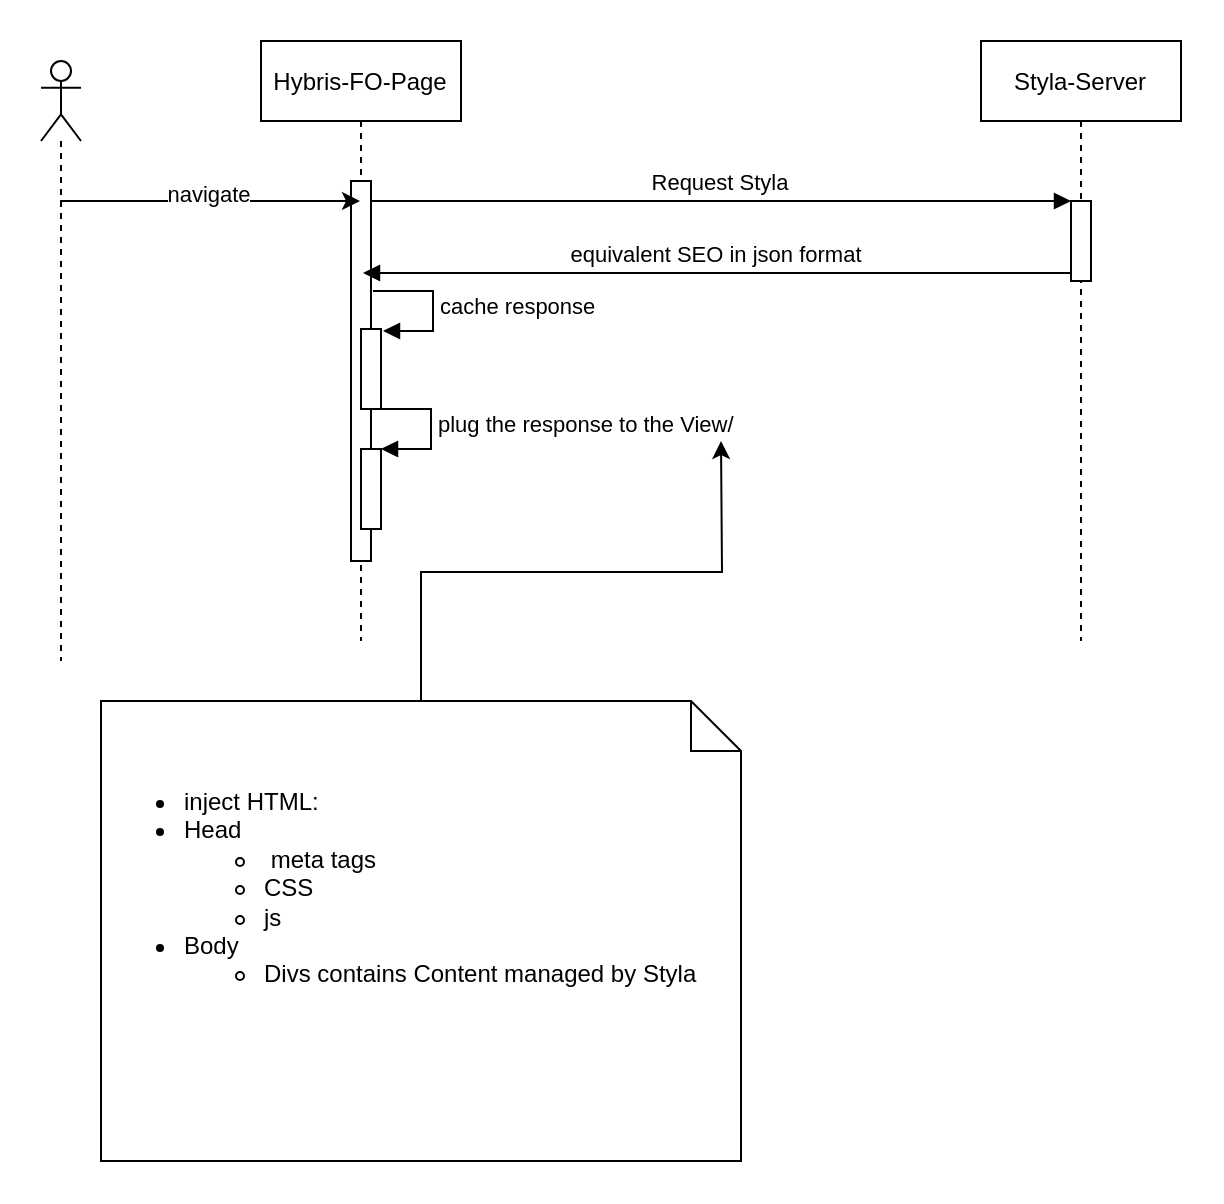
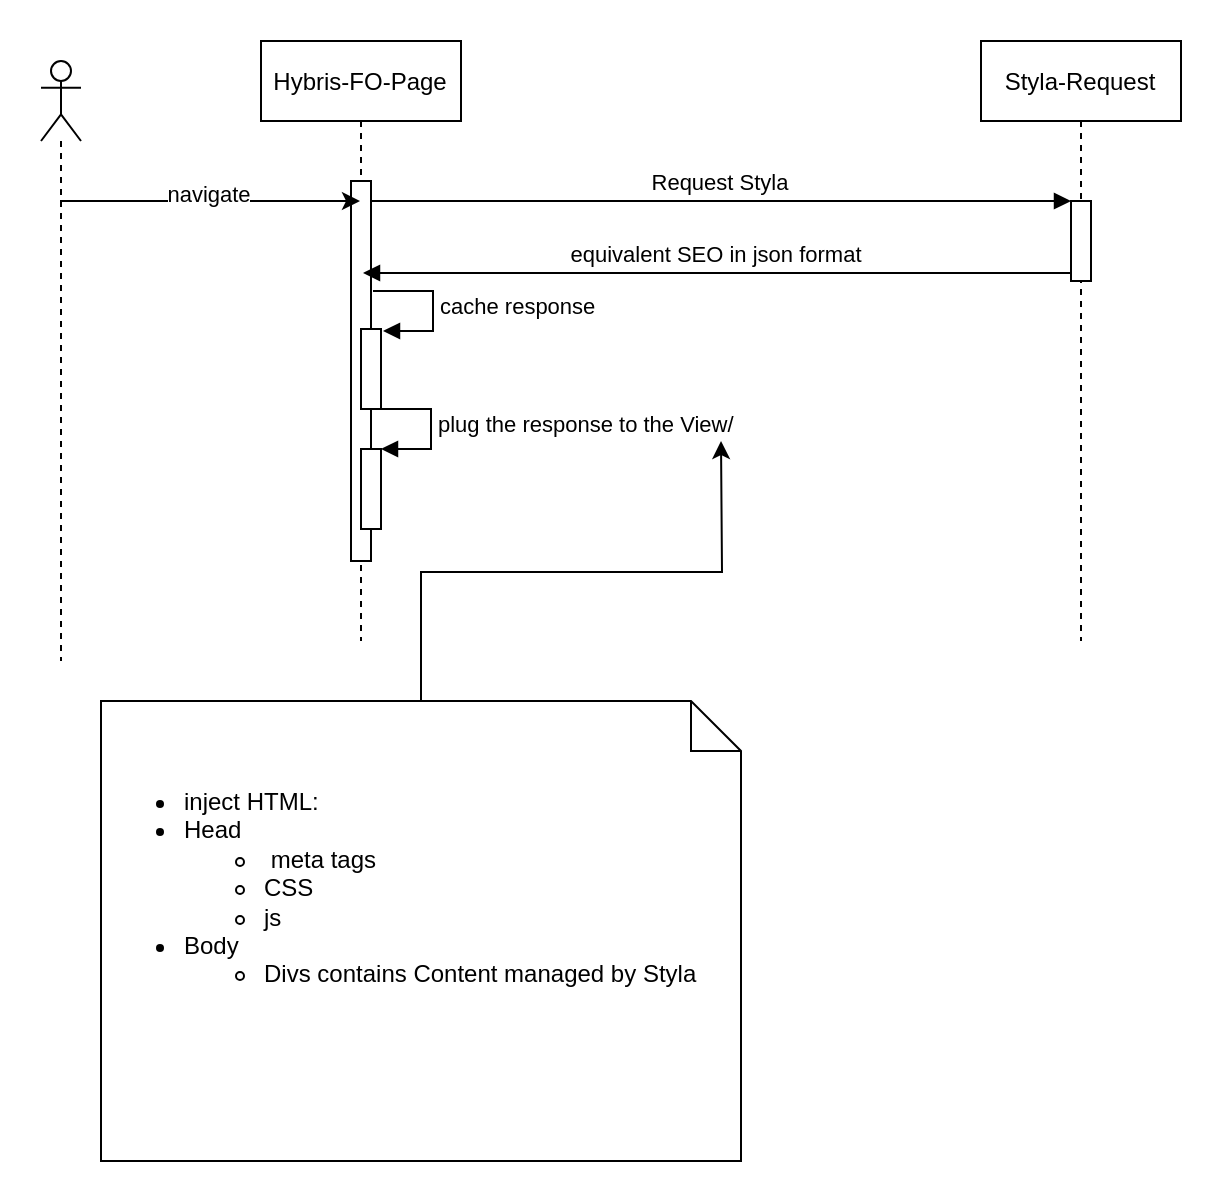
node "Styla-Server": label "Styla-Server" -> "Styla-Request"
